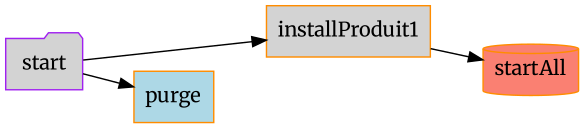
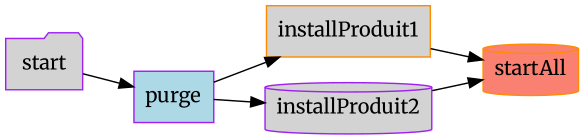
edge "start" -> "installProduit1": now "purge" -> "installProduit1"
node "purge": color darkorange -> purple
node "installProduit2": added
